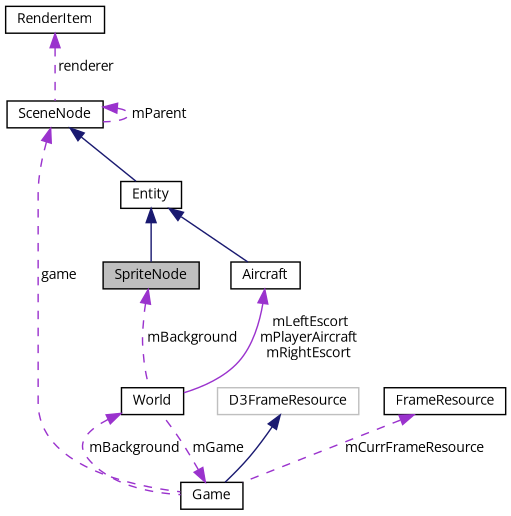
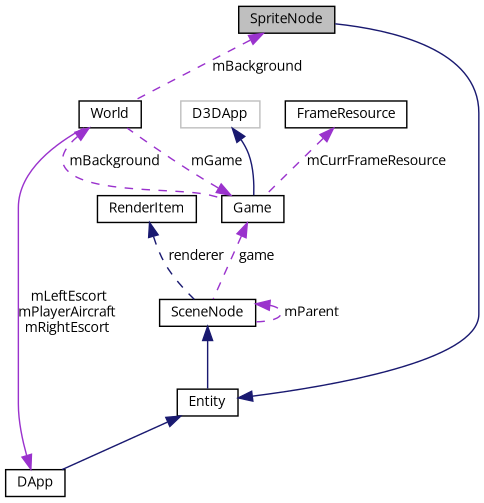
edge "SceneNode" -> "RenderItem": color darkorchid3 -> midnightblue
node "Aircraft": label "Aircraft" -> "DApp"
edge "Game" -> "SceneNode": reversed
node "D3FrameResource": label "D3FrameResource" -> "D3DApp"
